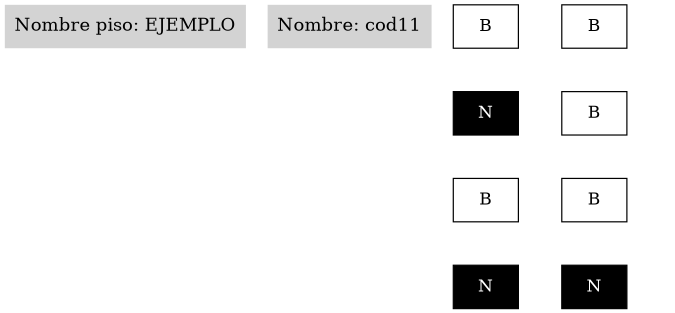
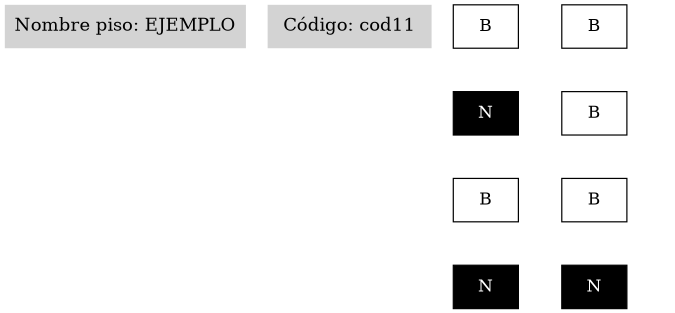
node "Nombre: cod11": label "Nombre: cod11" -> "Código: cod11"
